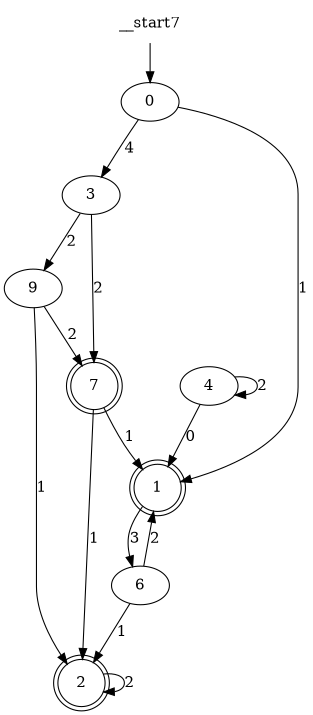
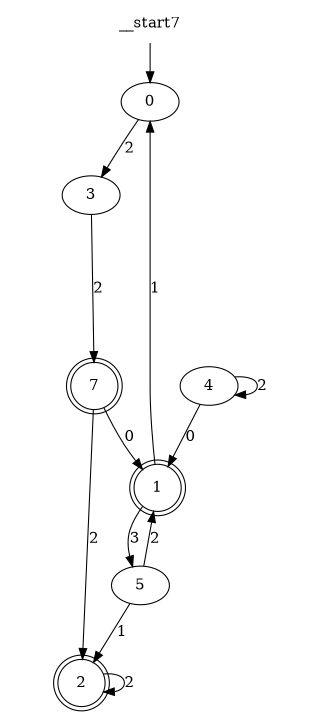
edge "0" -> "3": label "4" -> "2"
edge "0" -> "1": reversed
node "9": removed
edge "7" -> "1": label "1" -> "0"
edge "7" -> "2": label "1" -> "2"
node "6": label "6" -> "5"
